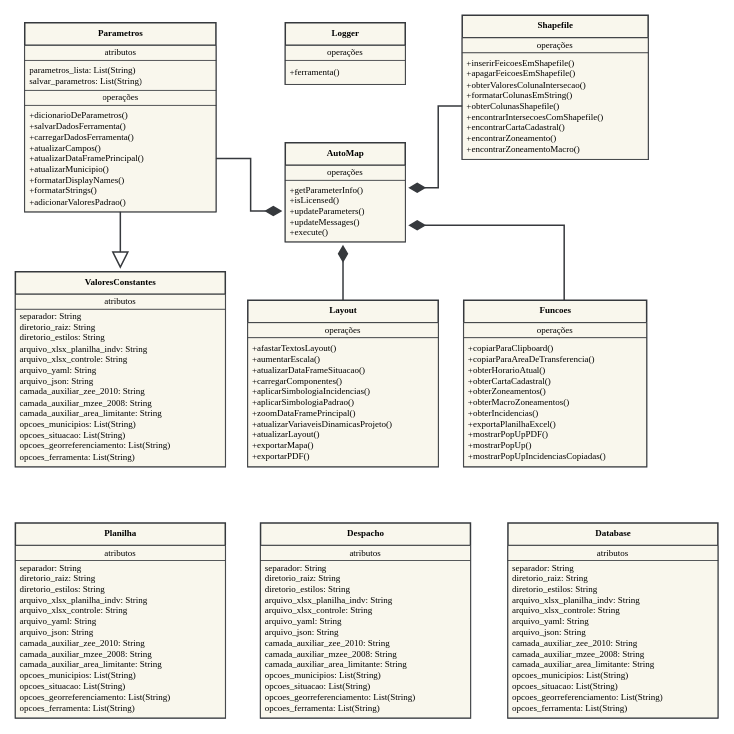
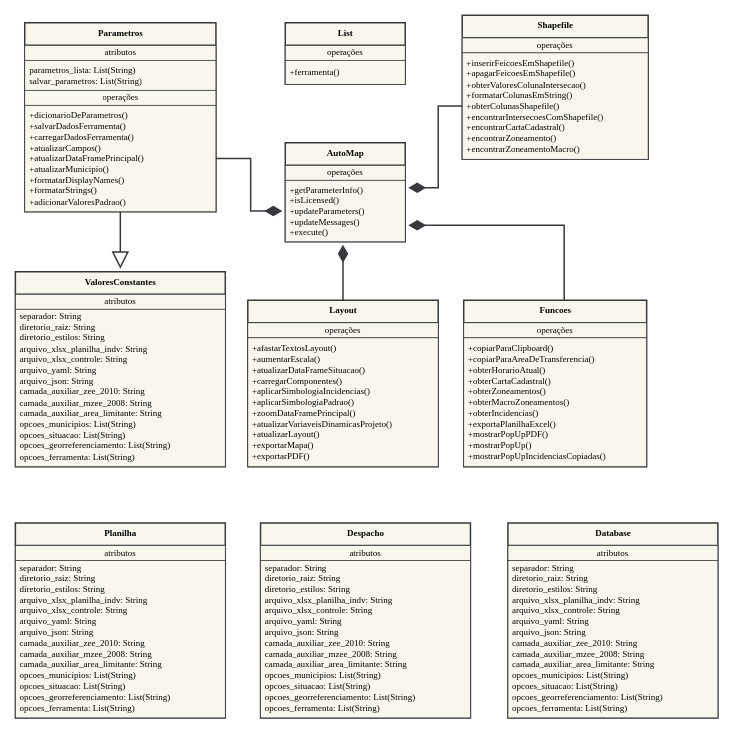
node "Logger": label "Logger" -> "List"
